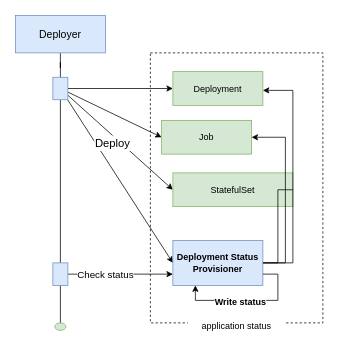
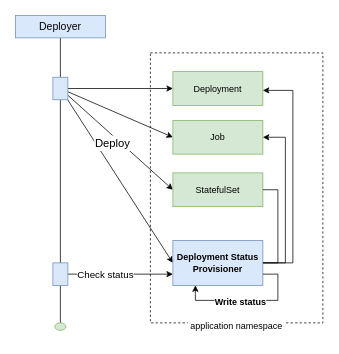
node "Deployer": size 90x38 -> 90x23
node "Job": moved (207, 137) -> (218, 137)
node "StatefulSet": size 120x34 -> 90x34
node "application status": label "application status" -> "application namespace"
